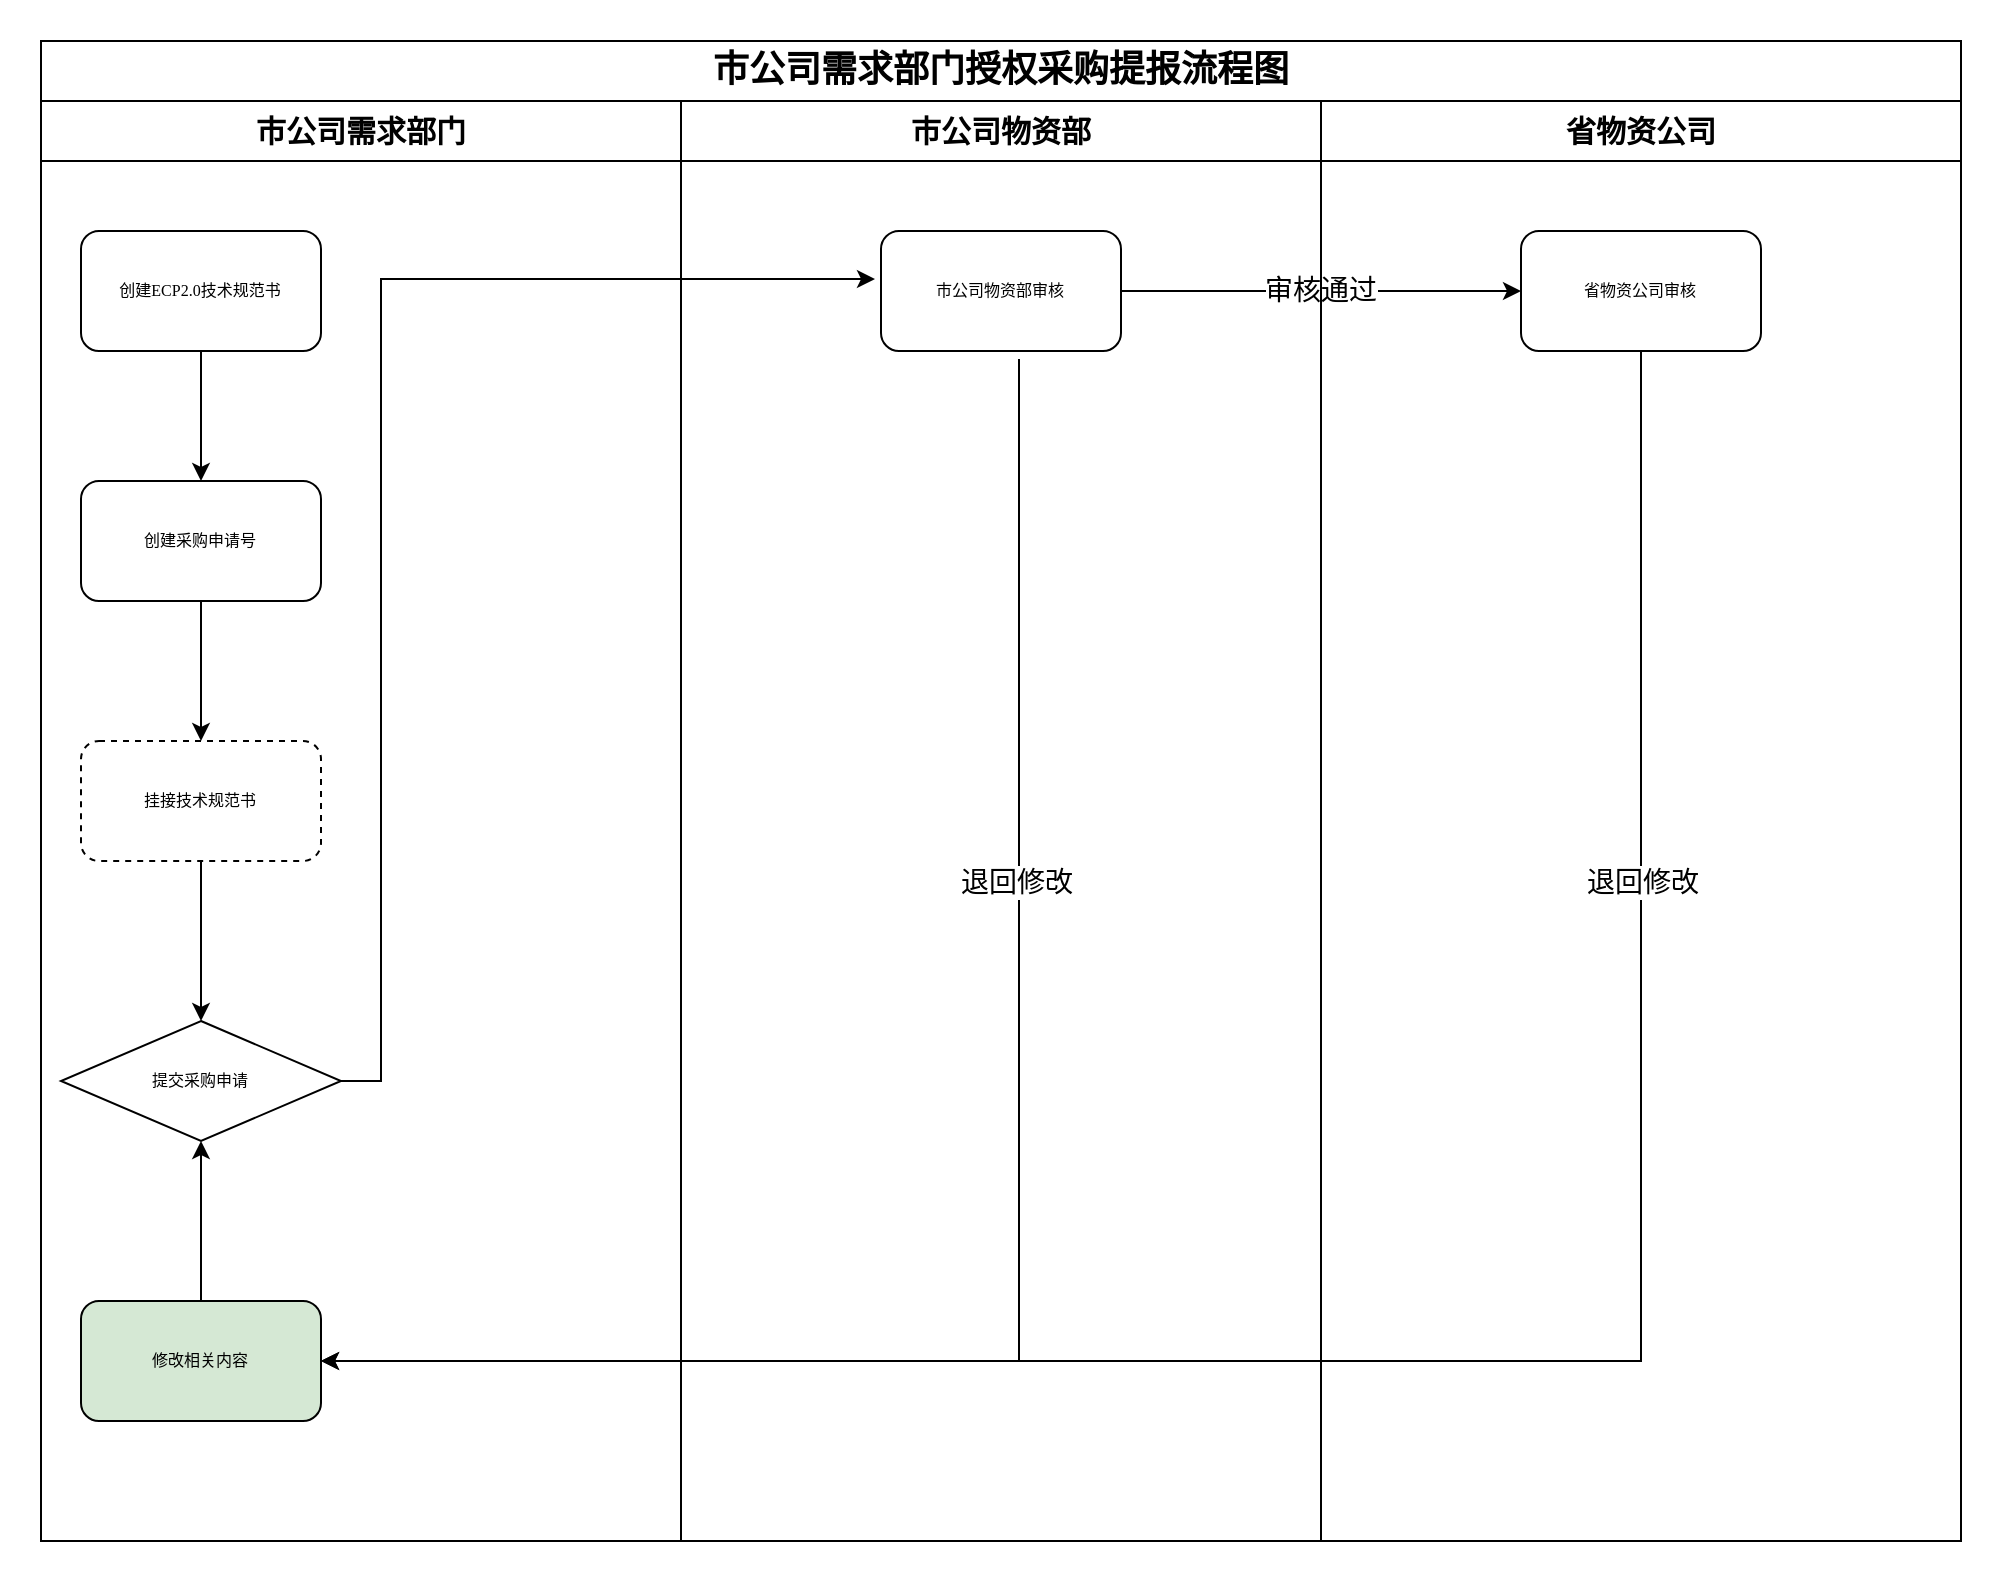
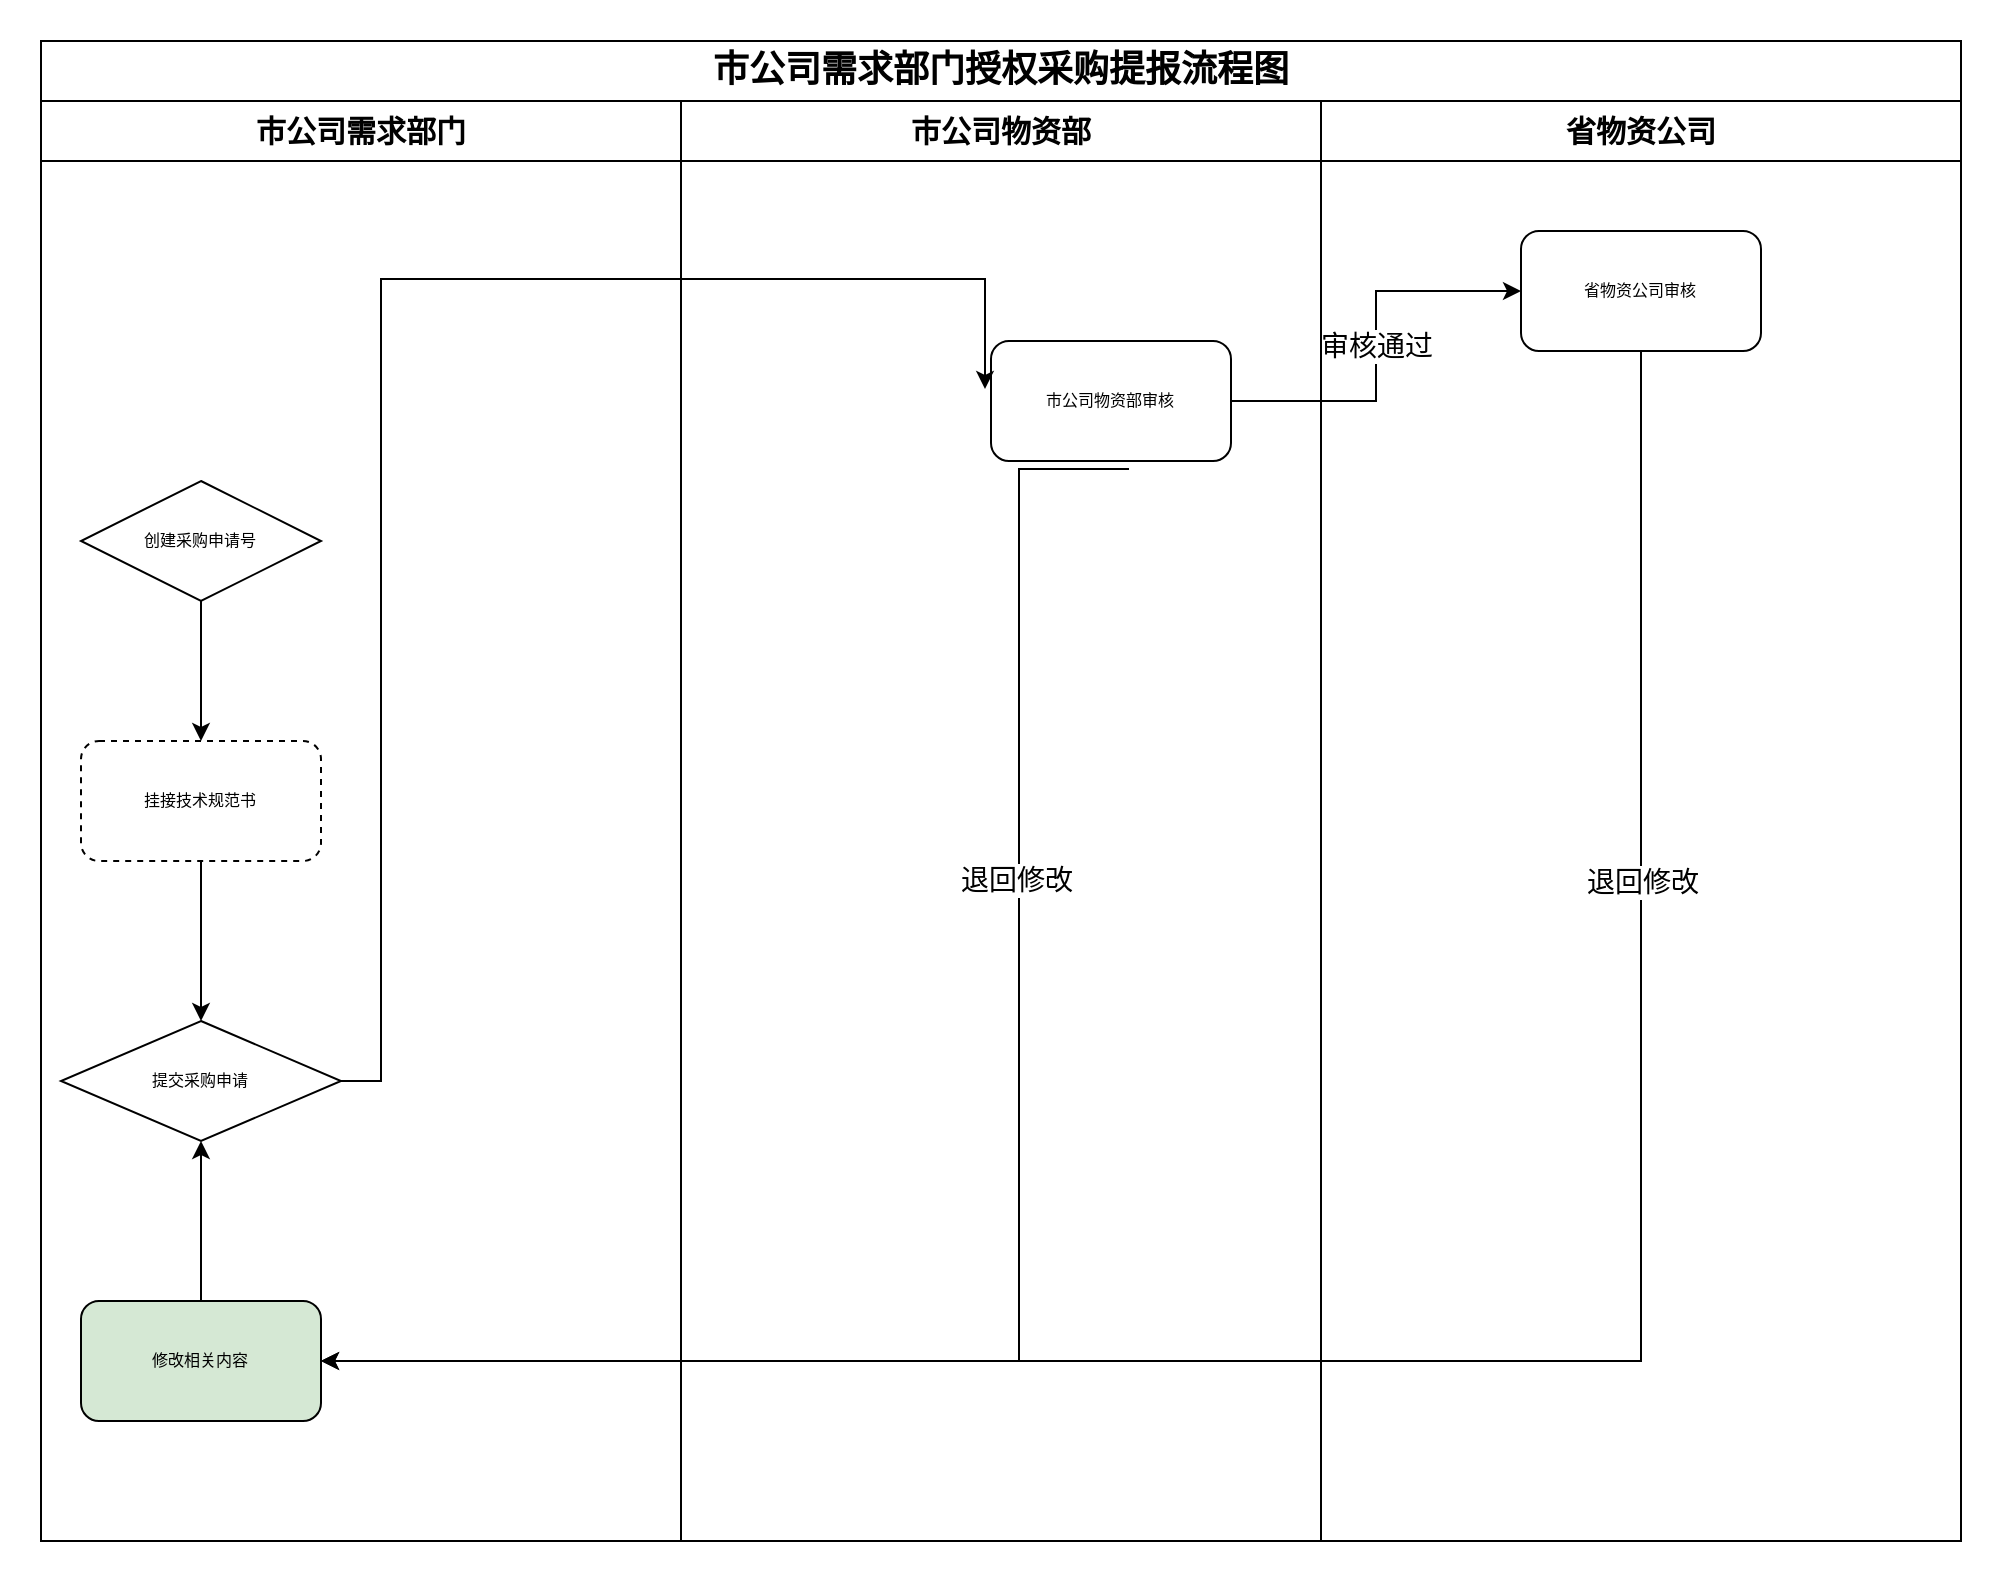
node "创建ECP2.0技术规范书": removed
node "市公司物资部审核": moved (1001, 291) -> (1111, 401)
edge "创建ECP2.0技术规范书" -> "创建采购申请号": removed
node "创建采购申请号": shape rounded rectangle -> diamond
